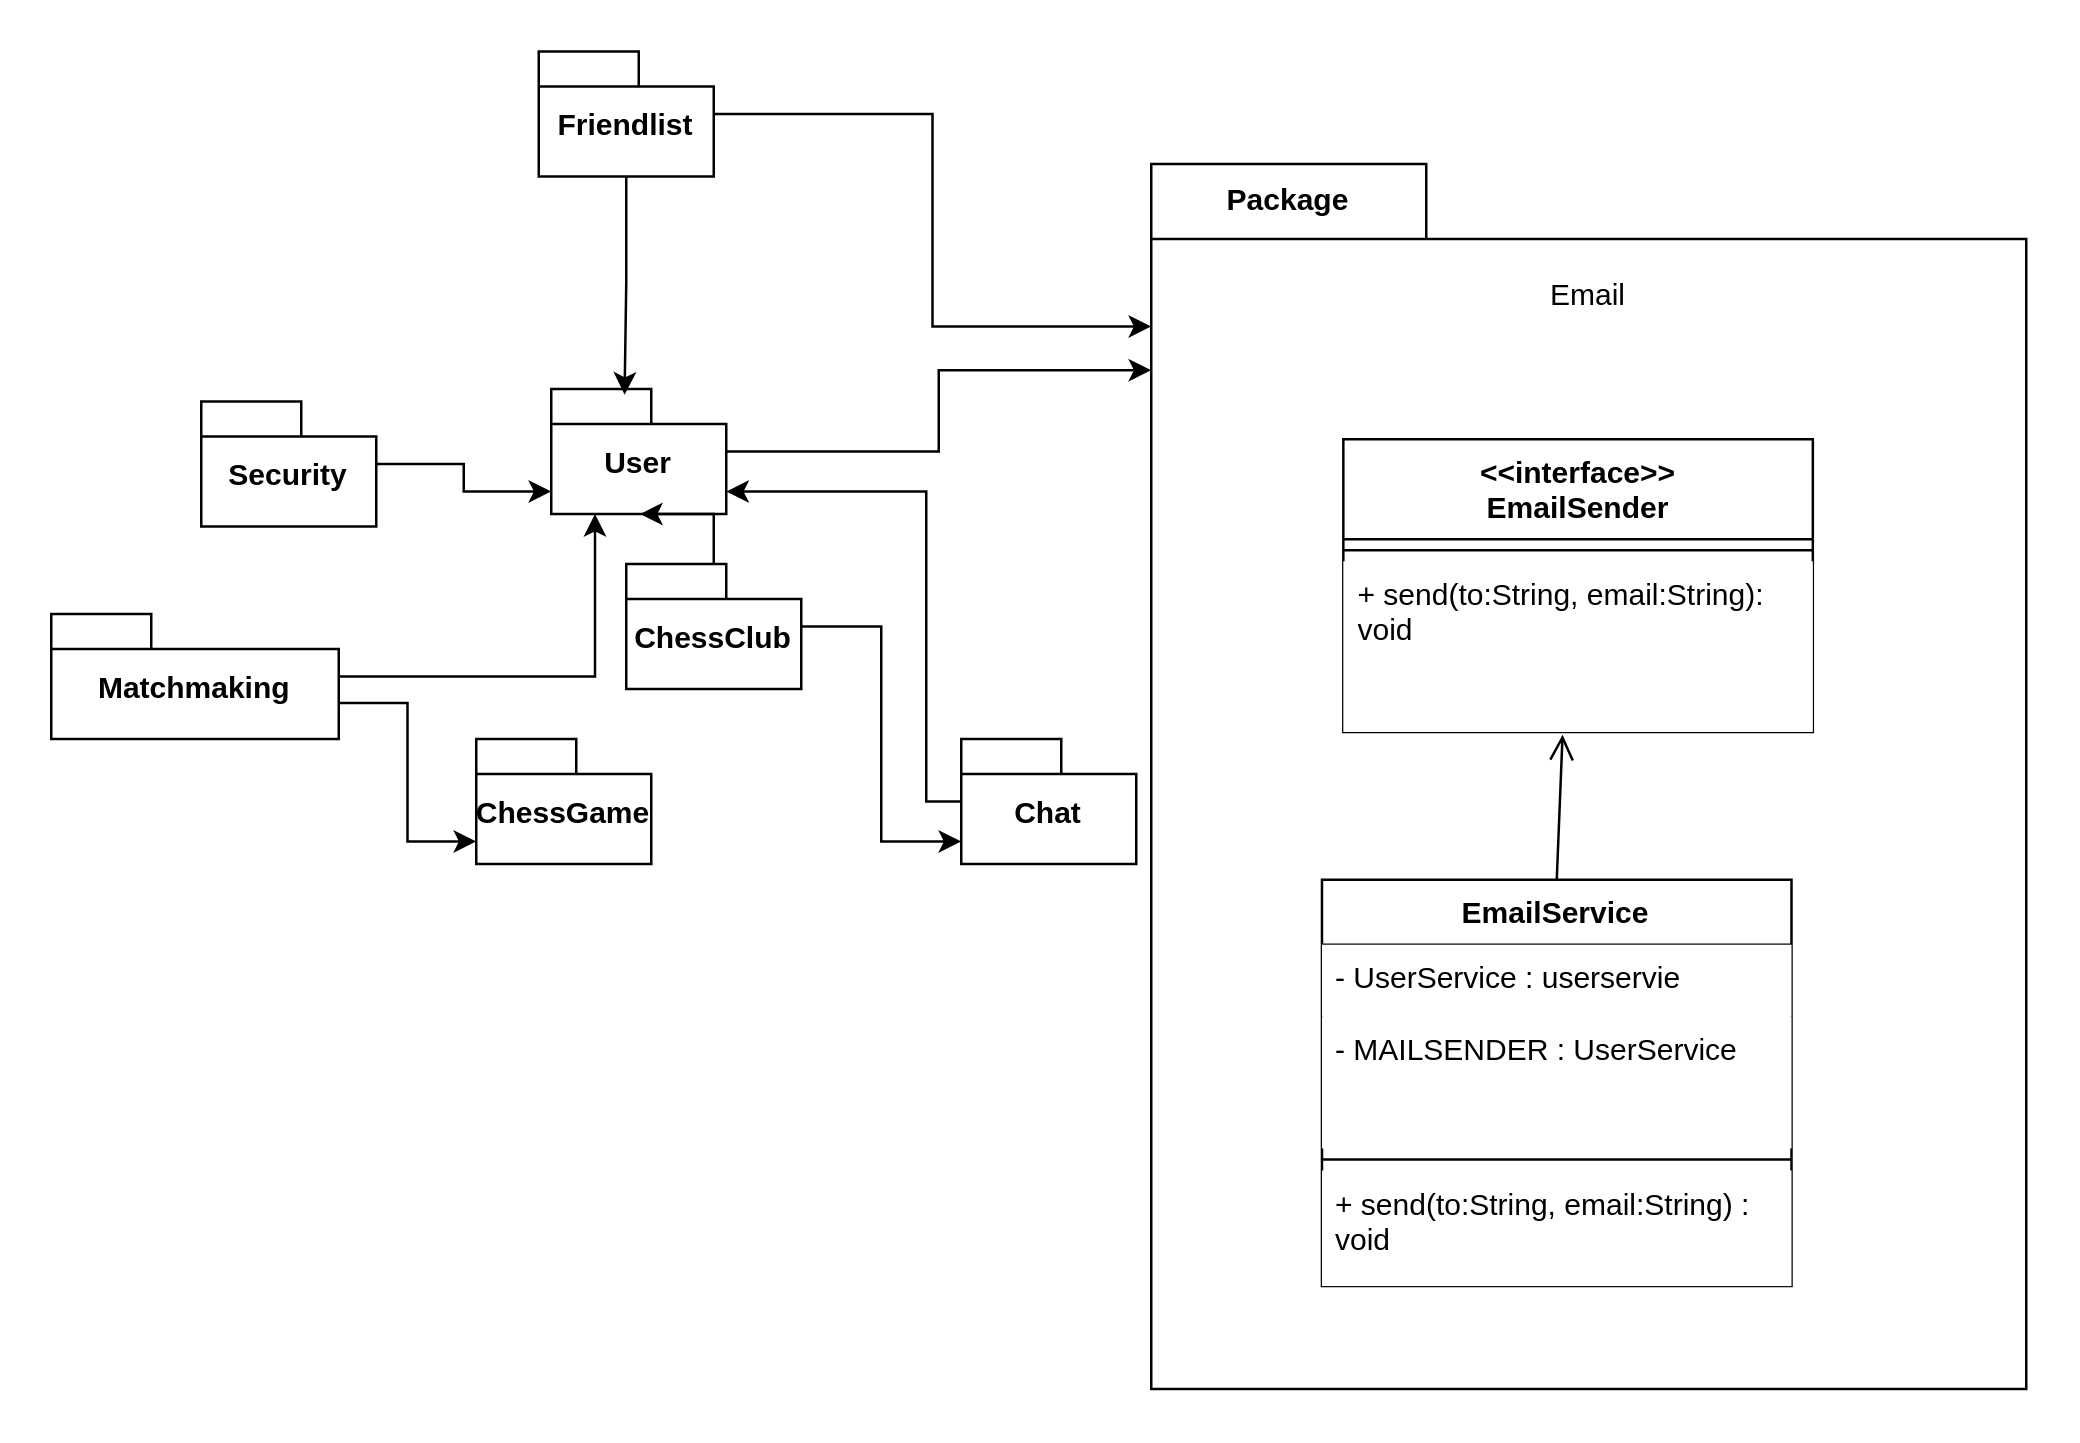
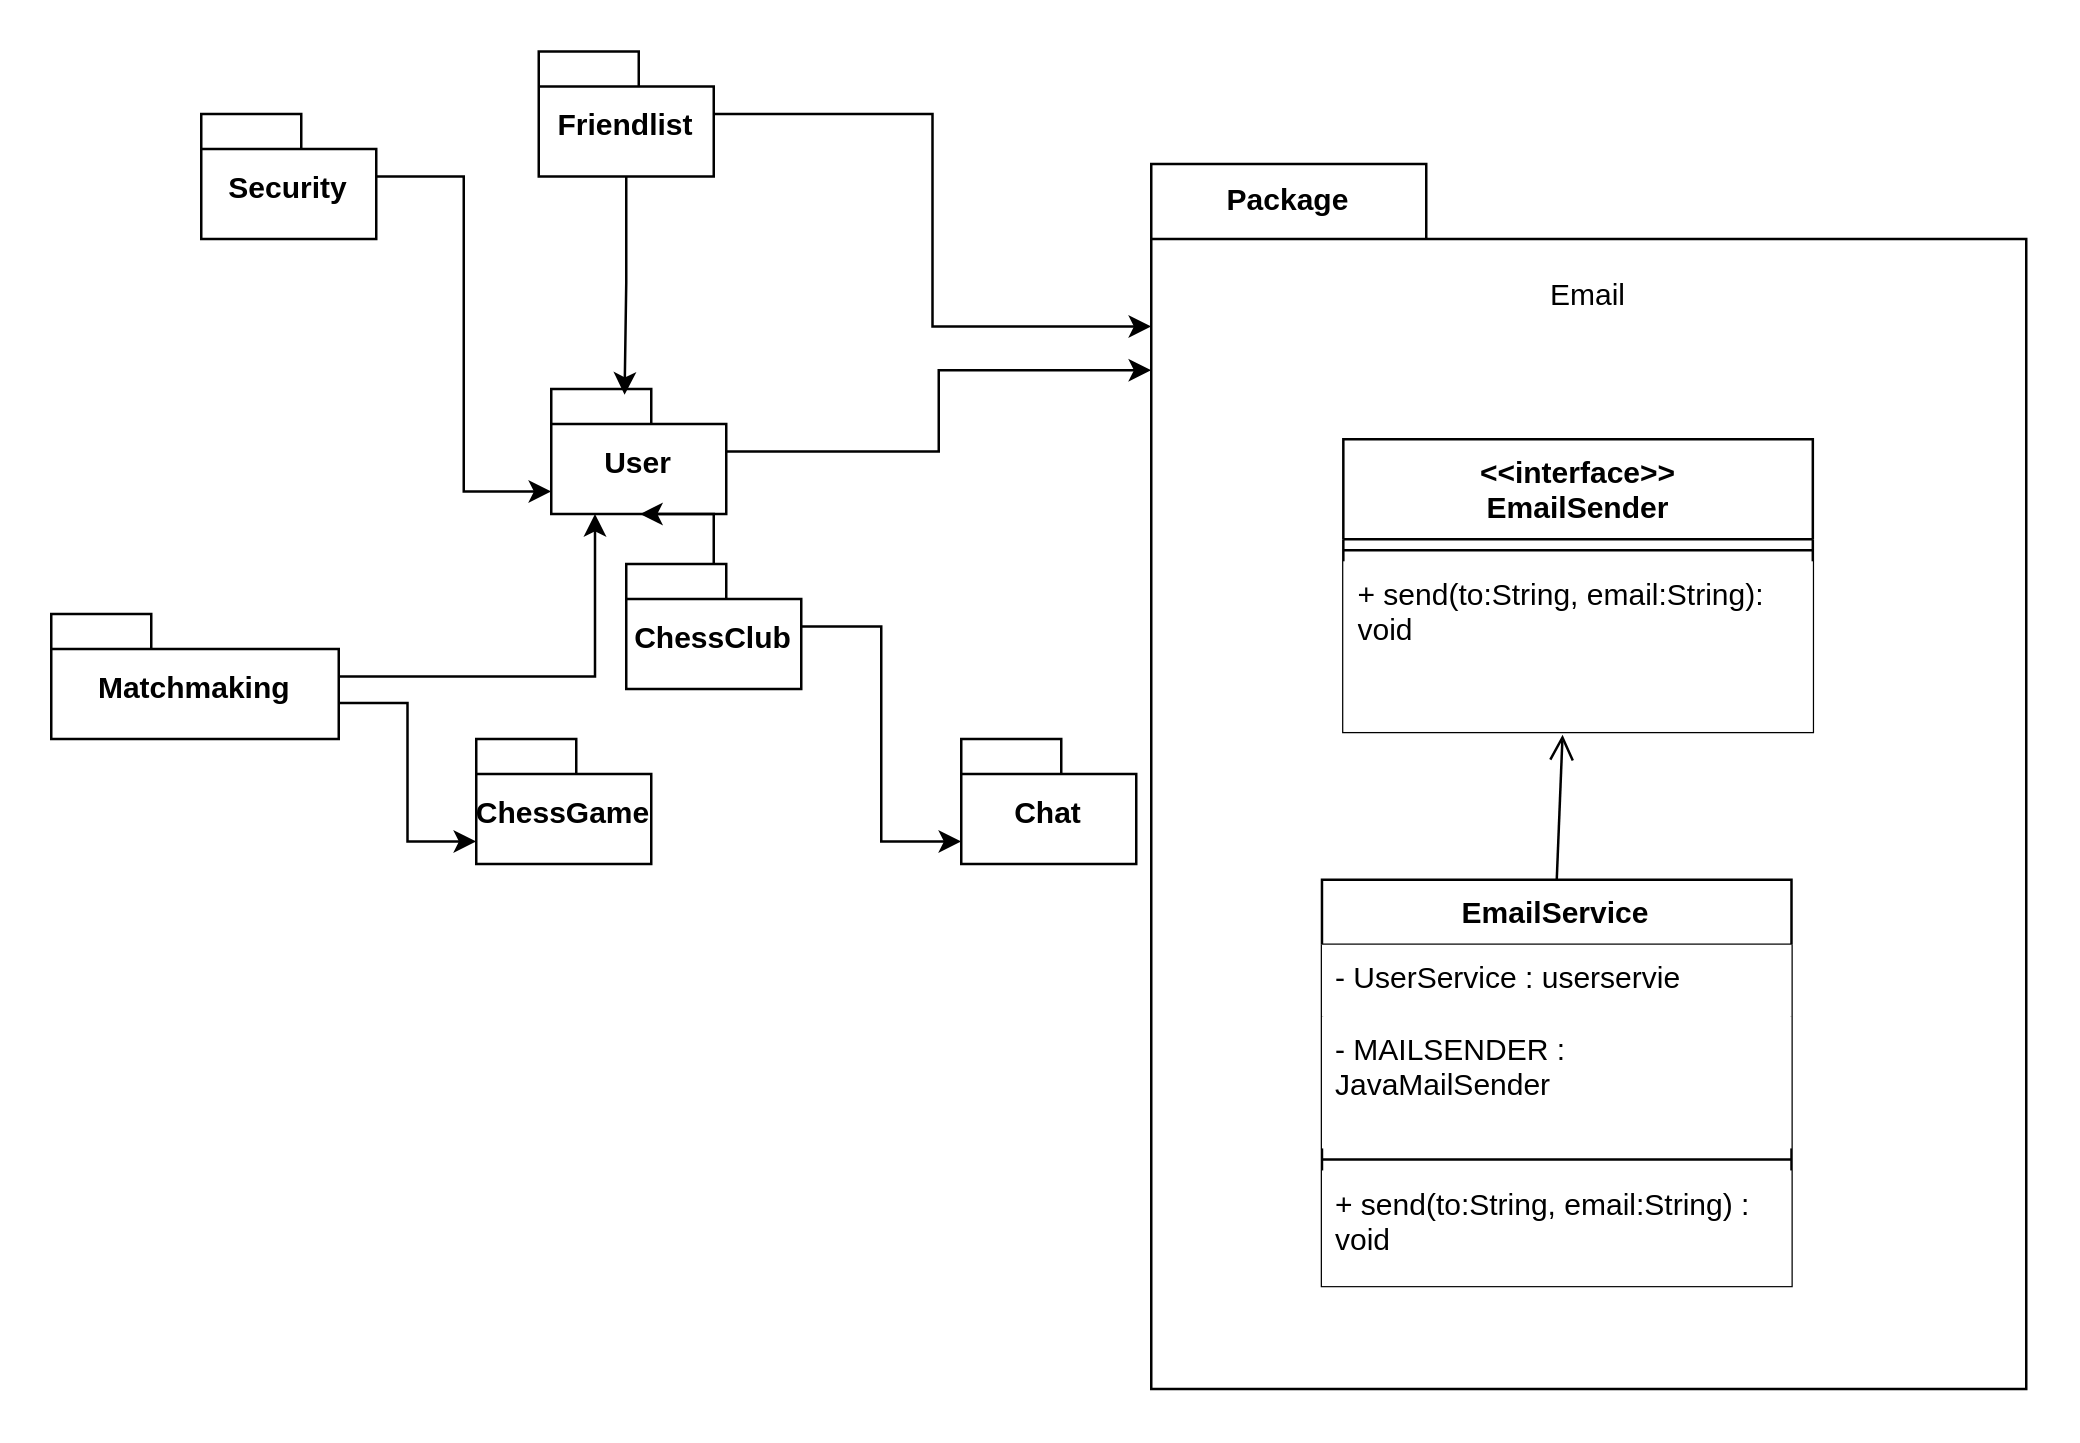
node "Security": moved (289, 464) -> (289, 176)
edge "Chat" -> "User": removed
node "- MAILSENDER : UserService": label "- MAILSENDER : UserService" -> "- MAILSENDER : JavaMailSender"
